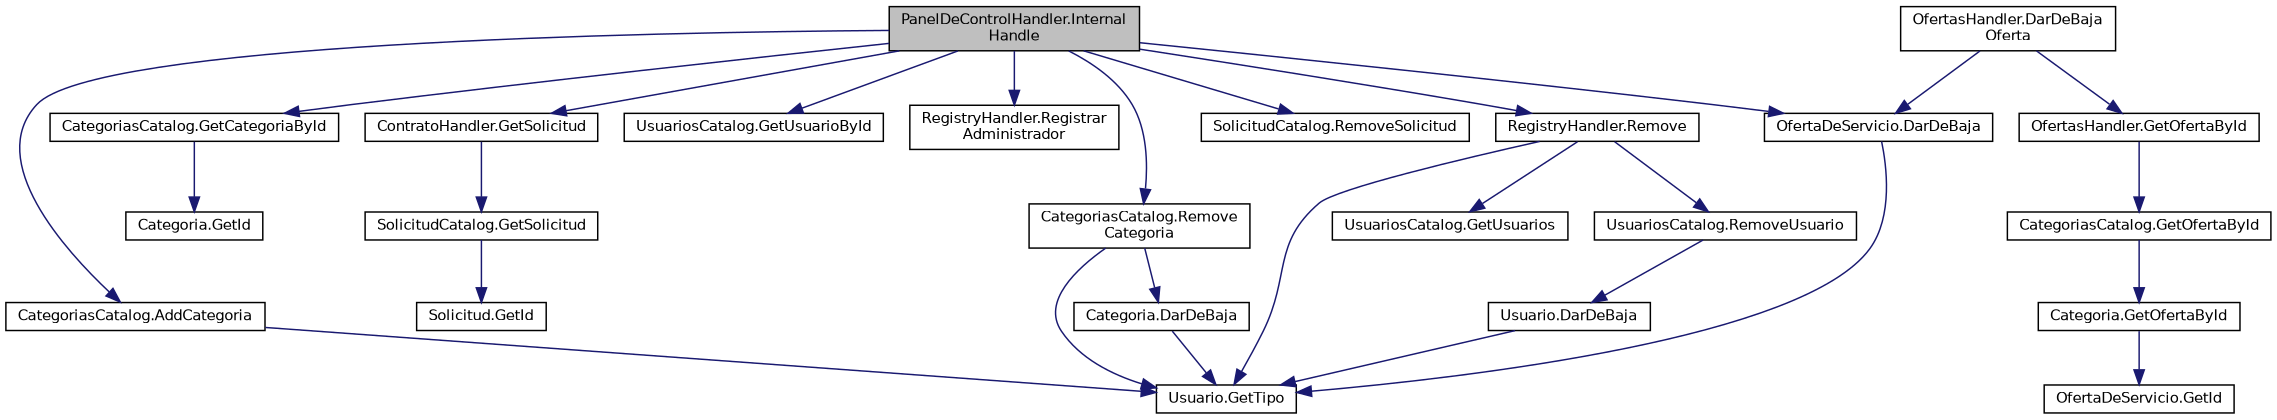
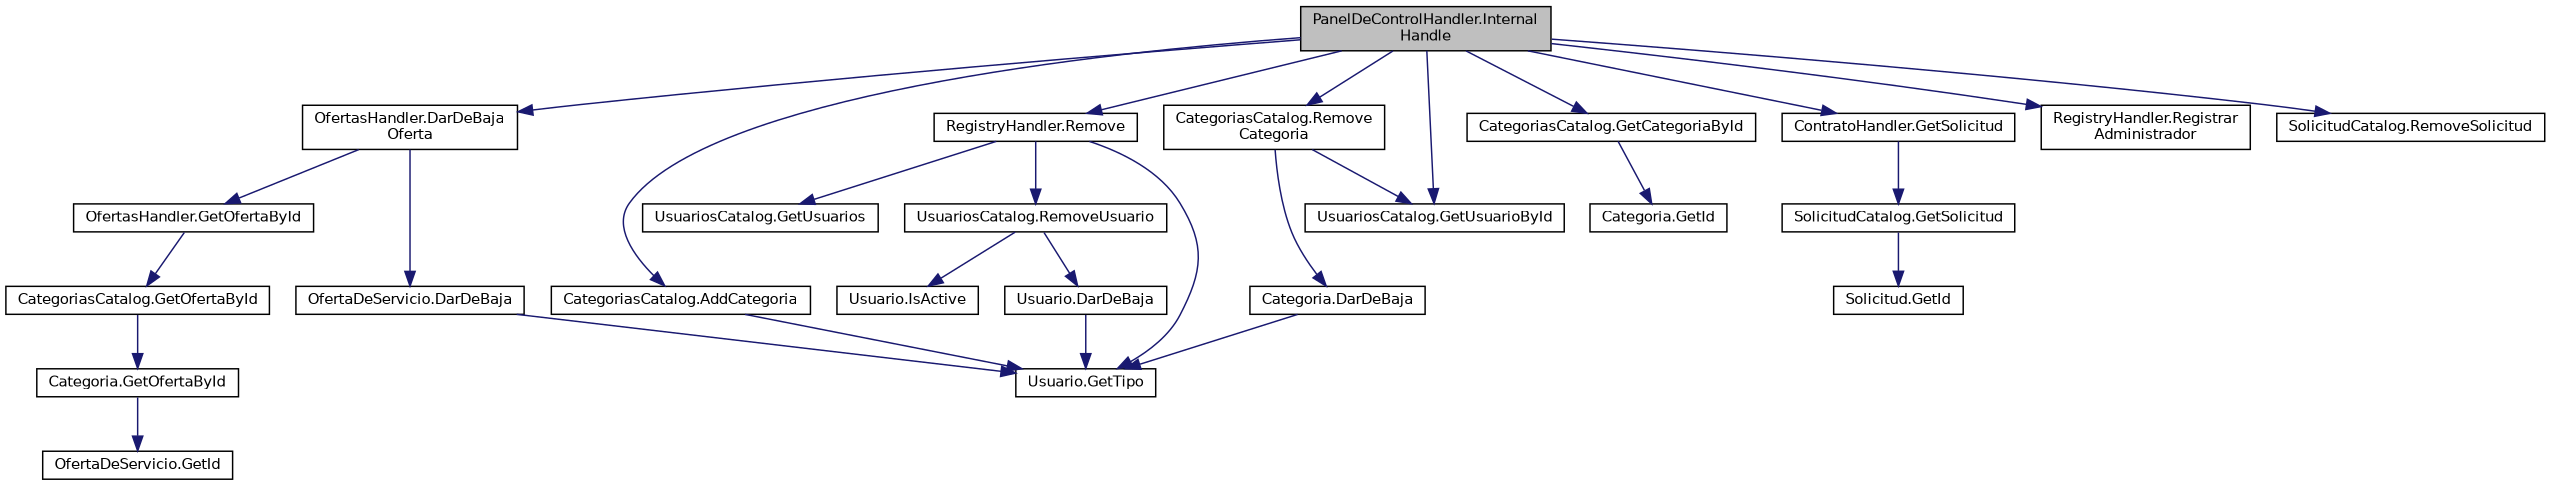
edge "PanelDeControlHandler.Internal Handle" -> "OfertaDeServicio.DarDeBaja": now "PanelDeControlHandler.Internal Handle" -> "OfertasHandler.DarDeBaja Oferta"
node "Usuario.IsActive": added
edge "CategoriasCatalog.Remove Categoria" -> "Usuario.GetTipo": now "CategoriasCatalog.Remove Categoria" -> "UsuariosCatalog.GetUsuarioById"
